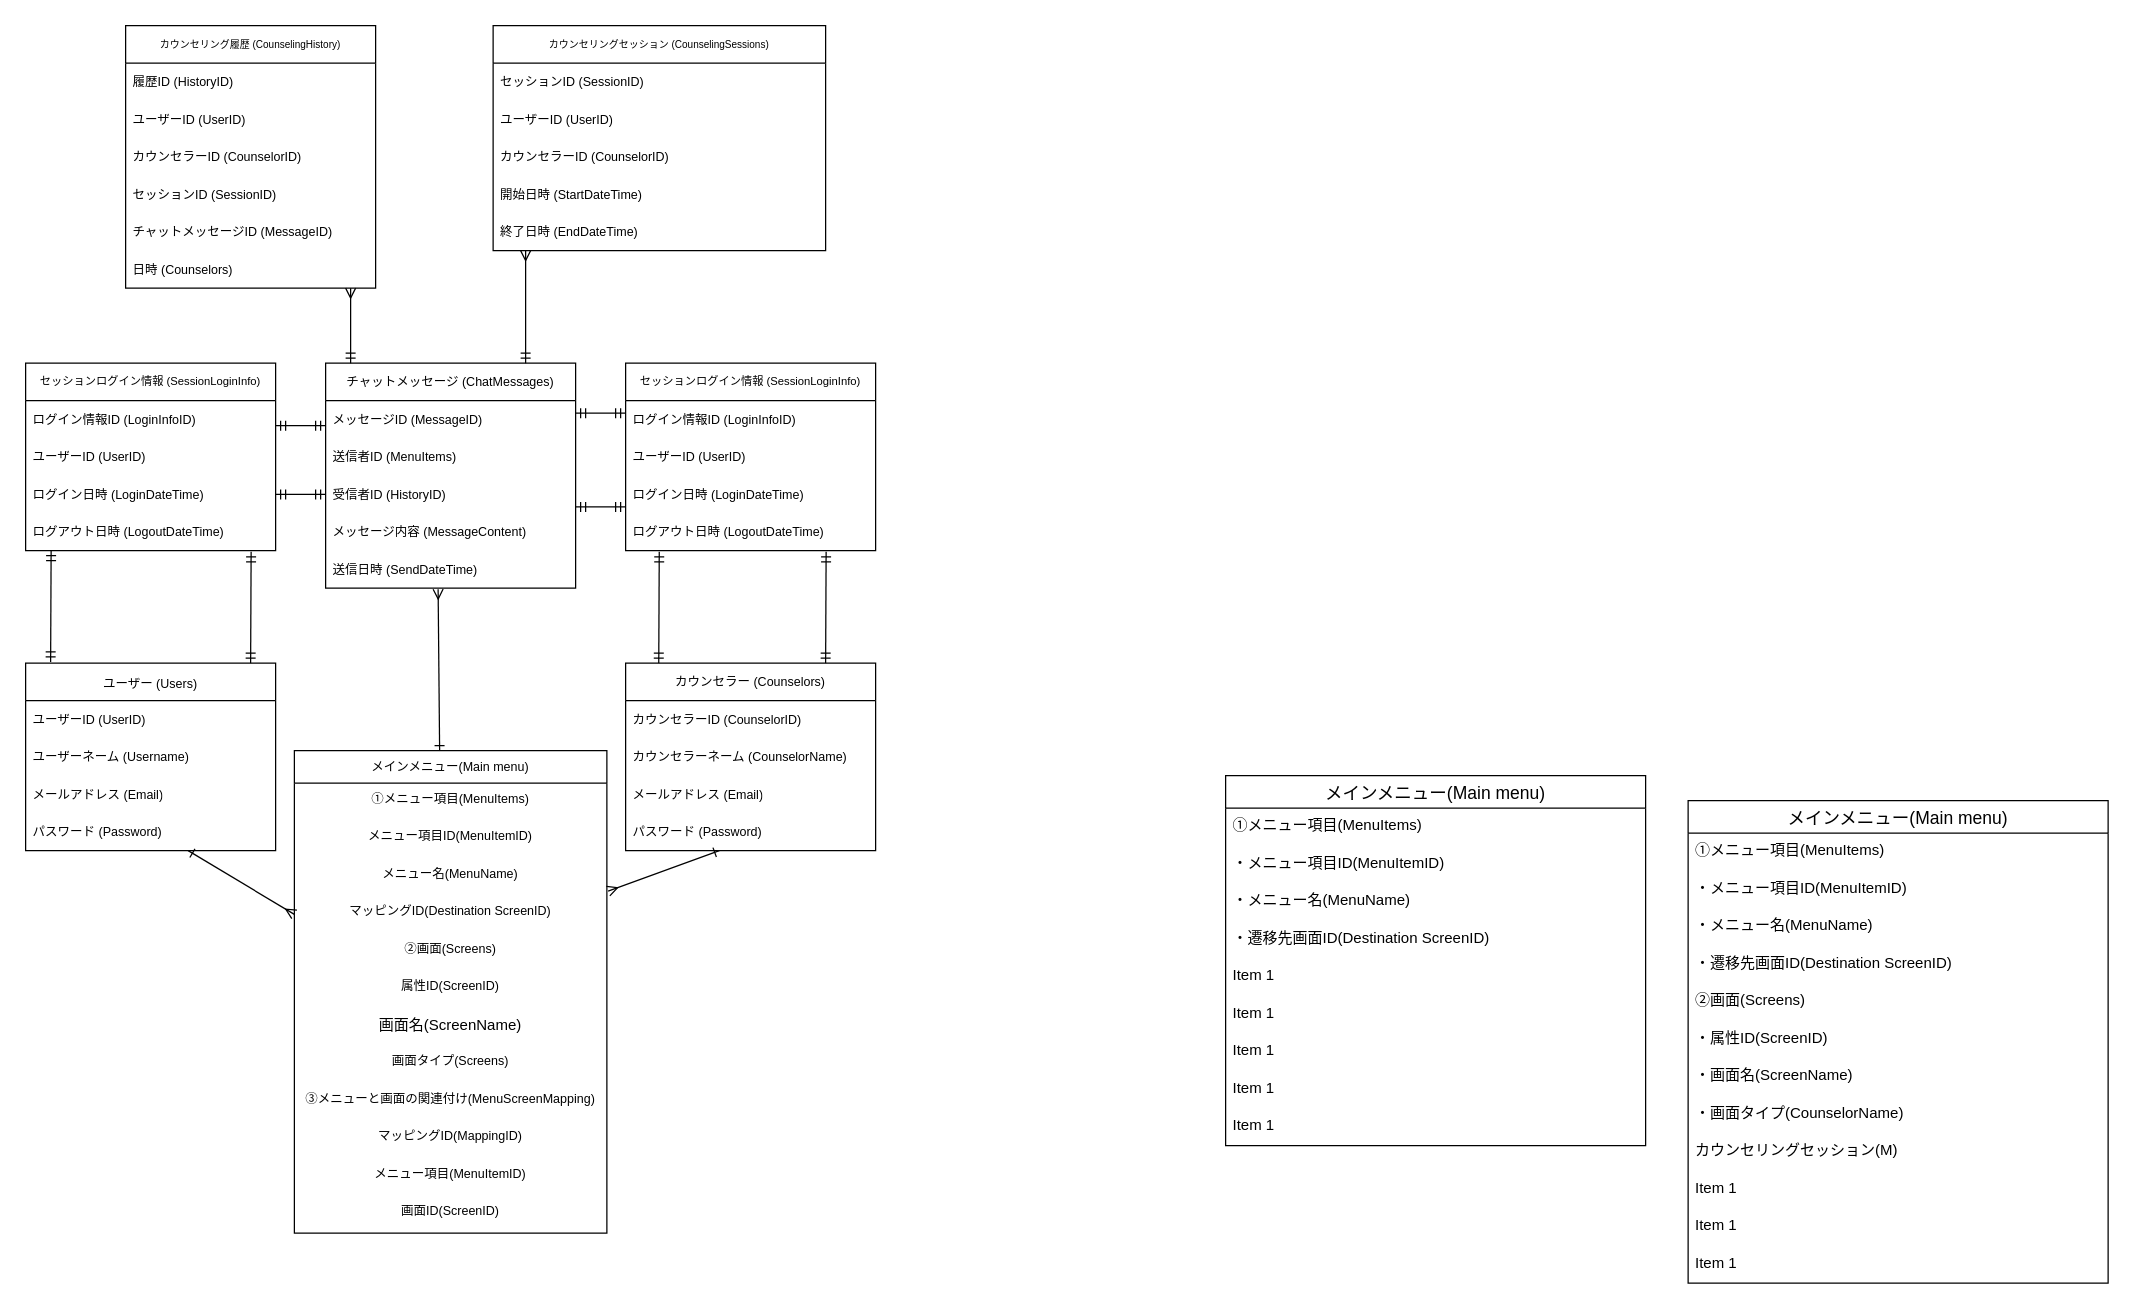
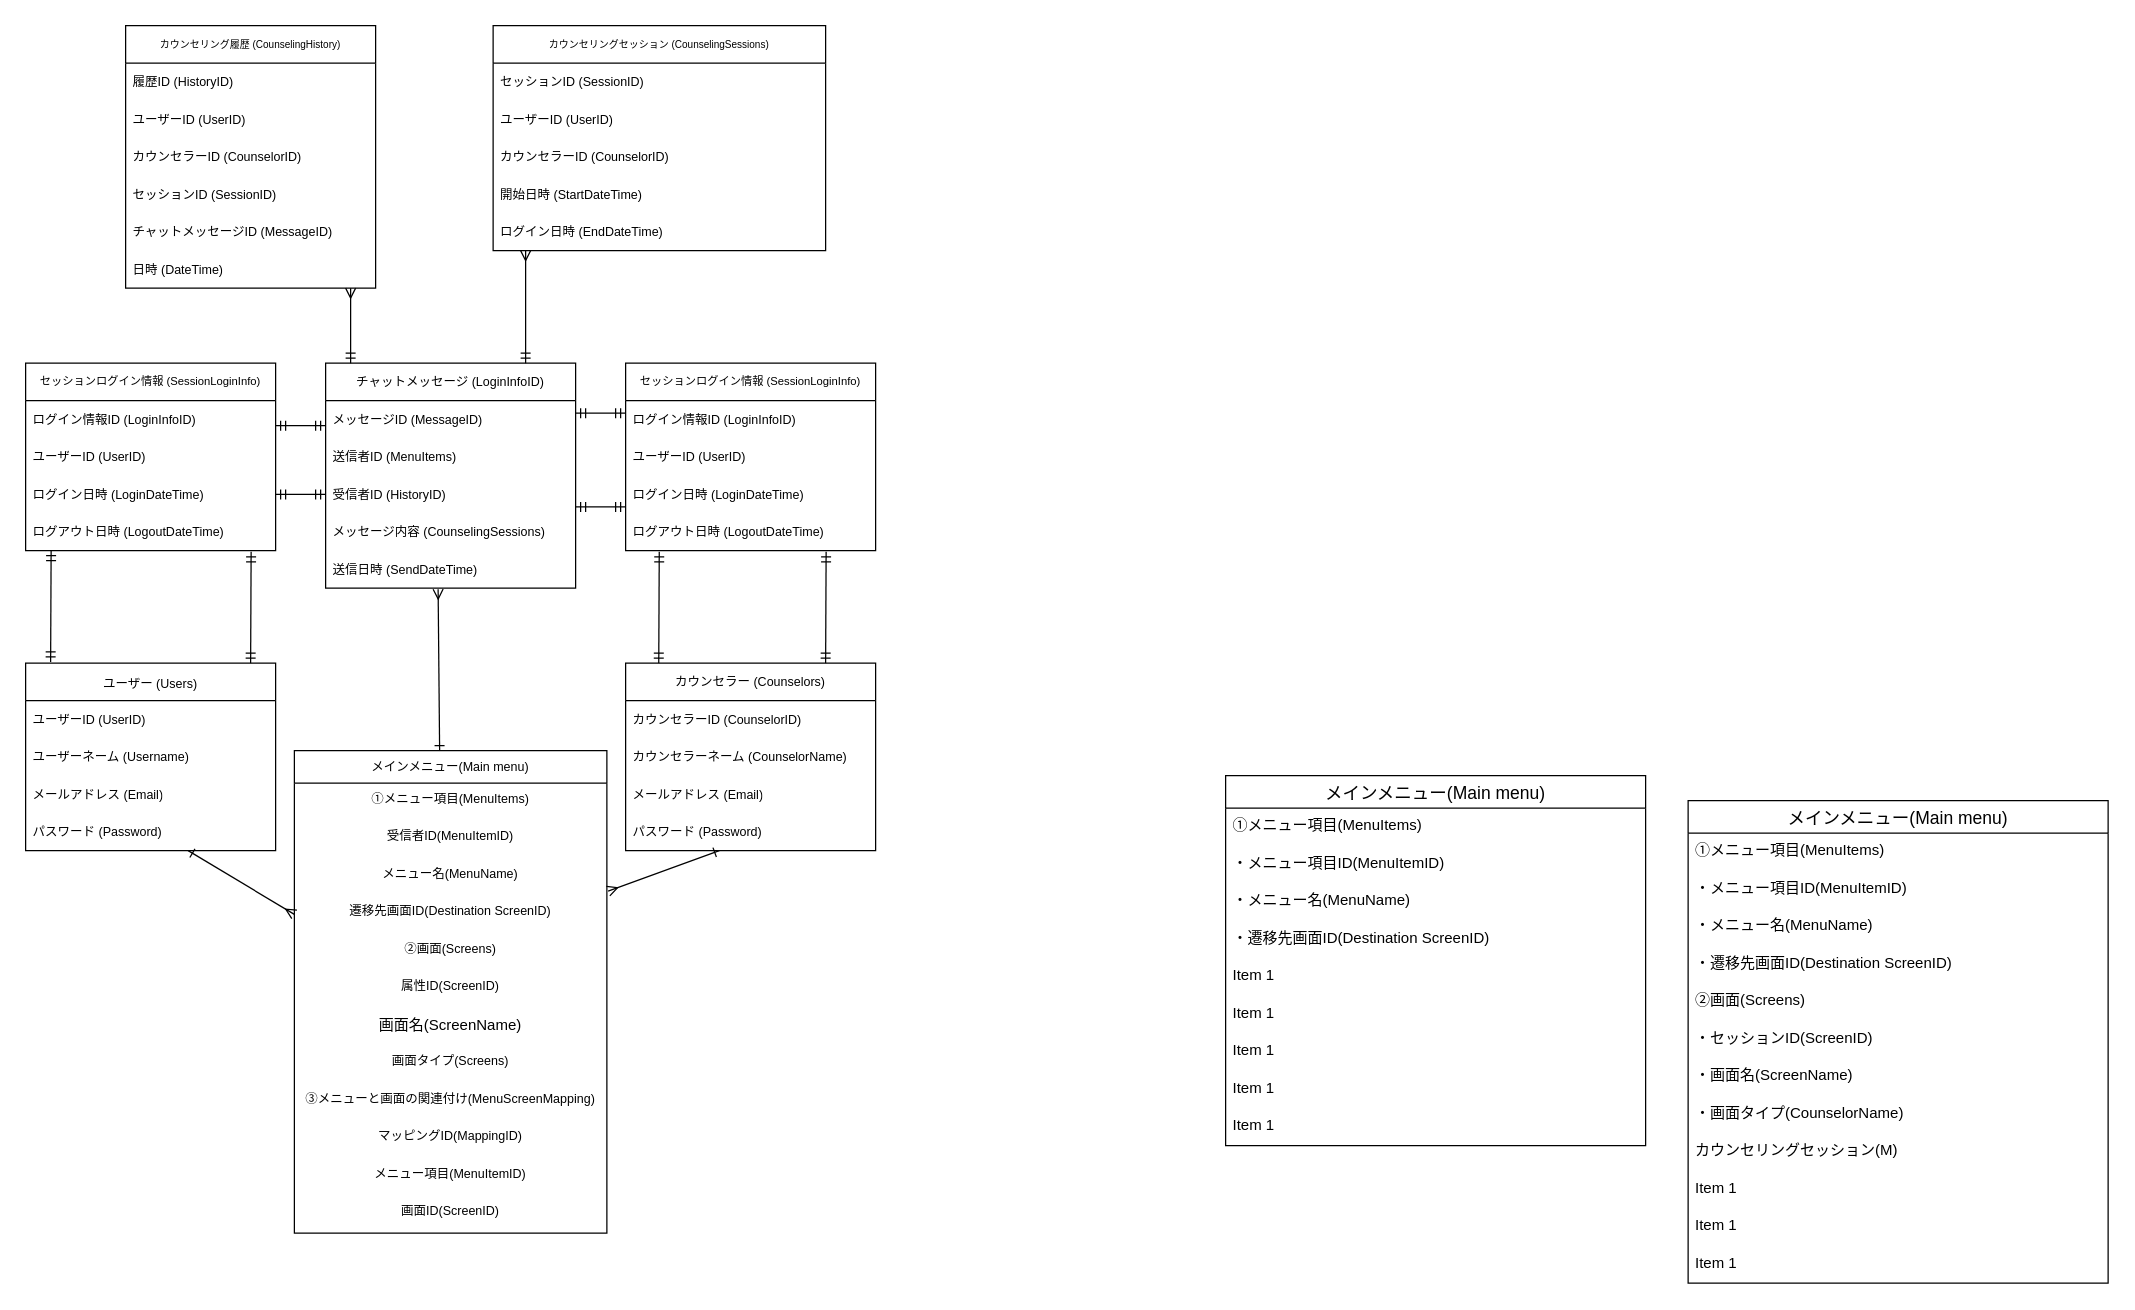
node "終了日時 (EndDateTime)": label "終了日時 (EndDateTime)" -> "ログイン日時 (EndDateTime)"
node "日時 (Counselors)": label "日時 (Counselors)" -> "日時 (DateTime)"
node "チャットメッセージ (ChatMessages)": label "チャットメッセージ (ChatMessages)" -> "チャットメッセージ (LoginInfoID)"
node "メッセージ内容 (MessageContent)": label "メッセージ内容 (MessageContent)" -> "メッセージ内容 (CounselingSessions)"
node "メニュー項目ID(MenuItemID)": label "メニュー項目ID(MenuItemID)" -> "受信者ID(MenuItemID)"
node "マッピングID(Destination ScreenID)": label "マッピングID(Destination ScreenID)" -> "遷移先画面ID(Destination ScreenID)"
node "・属性ID(ScreenID)": label "・属性ID(ScreenID)" -> "・セッションID(ScreenID)"
